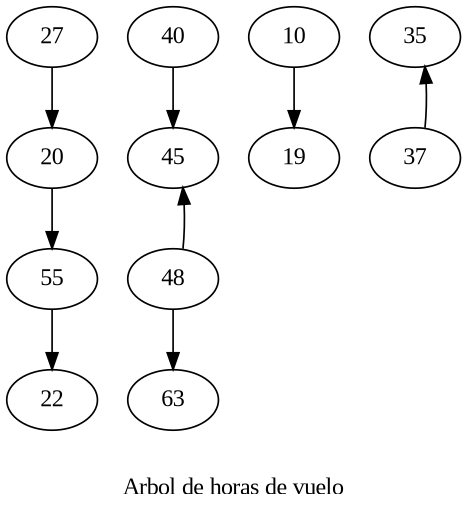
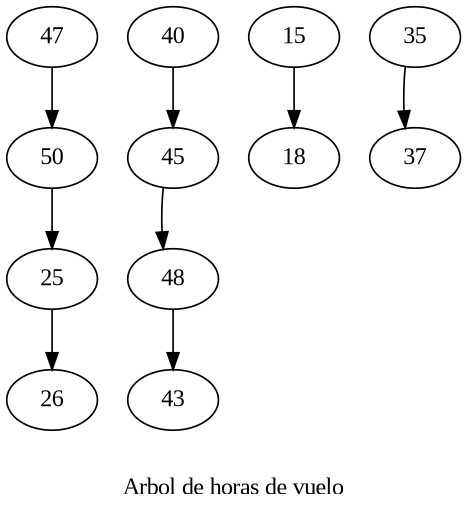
node "27": label "27" -> "47"
node "10": label "10" -> "15"
edge "37" -> "35": reversed
node "20": label "20" -> "50"
node "19": label "19" -> "18"
edge "48" -> "45": reversed
node "55": label "55" -> "25"
node "22": label "22" -> "26"
node "63": label "63" -> "43"
